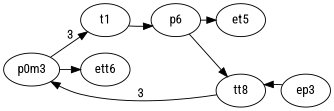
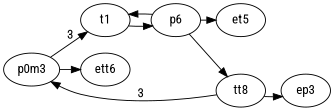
edge "p6" -> "t1": added
edge "ep3" -> "tt8": reversed
